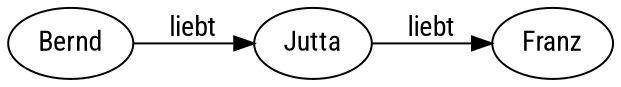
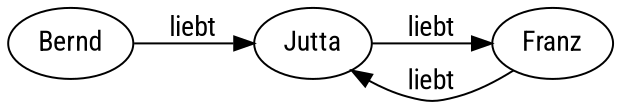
edge "Franz" -> "Jutta": added, label "liebt"
